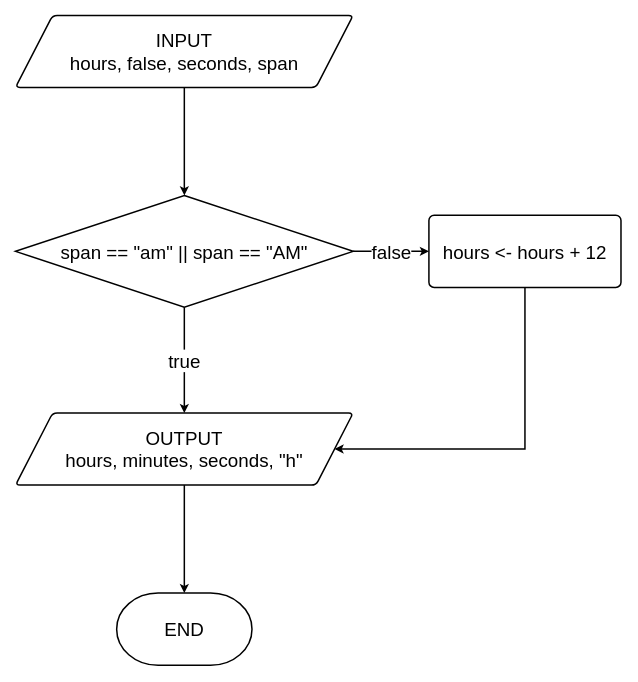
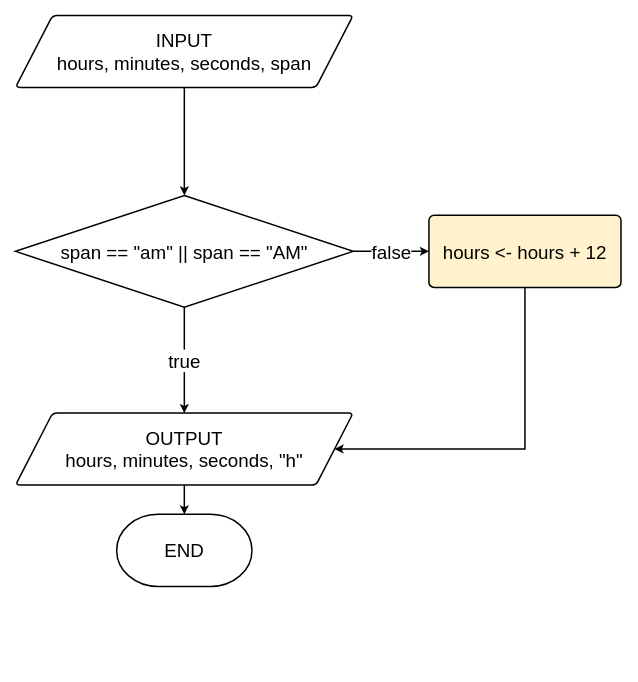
node "INPUT hours, false, seconds, span": label "INPUT hours, false, seconds, span" -> "INPUT hours, minutes, seconds, span"
node "hours <- hours + 12": fillcolor #ffffff -> #fff2cc
node "END": moved (184, 629) -> (184, 550)
